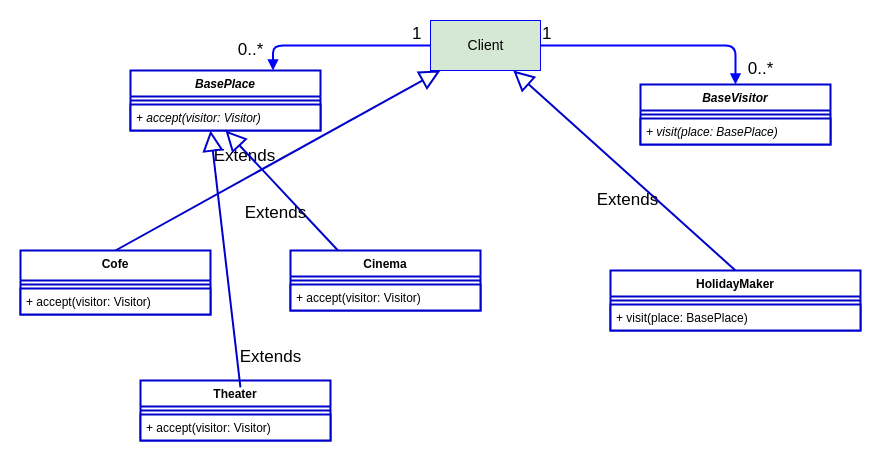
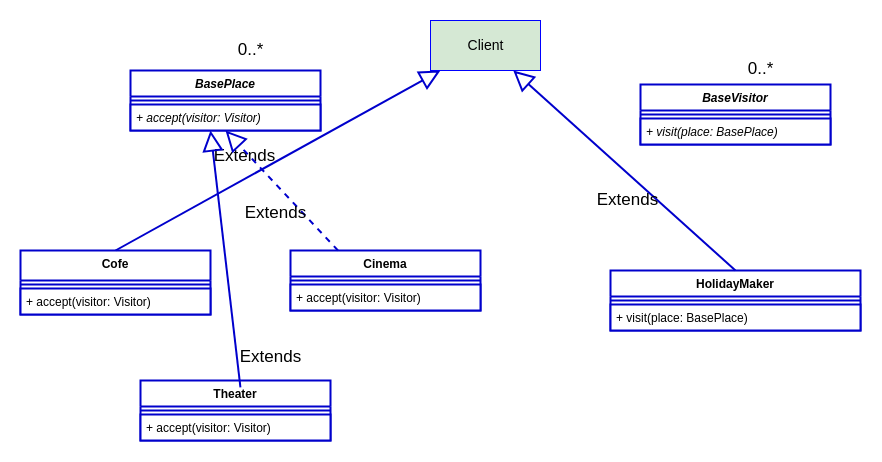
edge "Client" -> "BasePlace": removed, label "1"
edge "Client" -> "BaseVisitor": removed, label "1"
edge "Cinema" -> "BasePlace": style solid -> dashed
